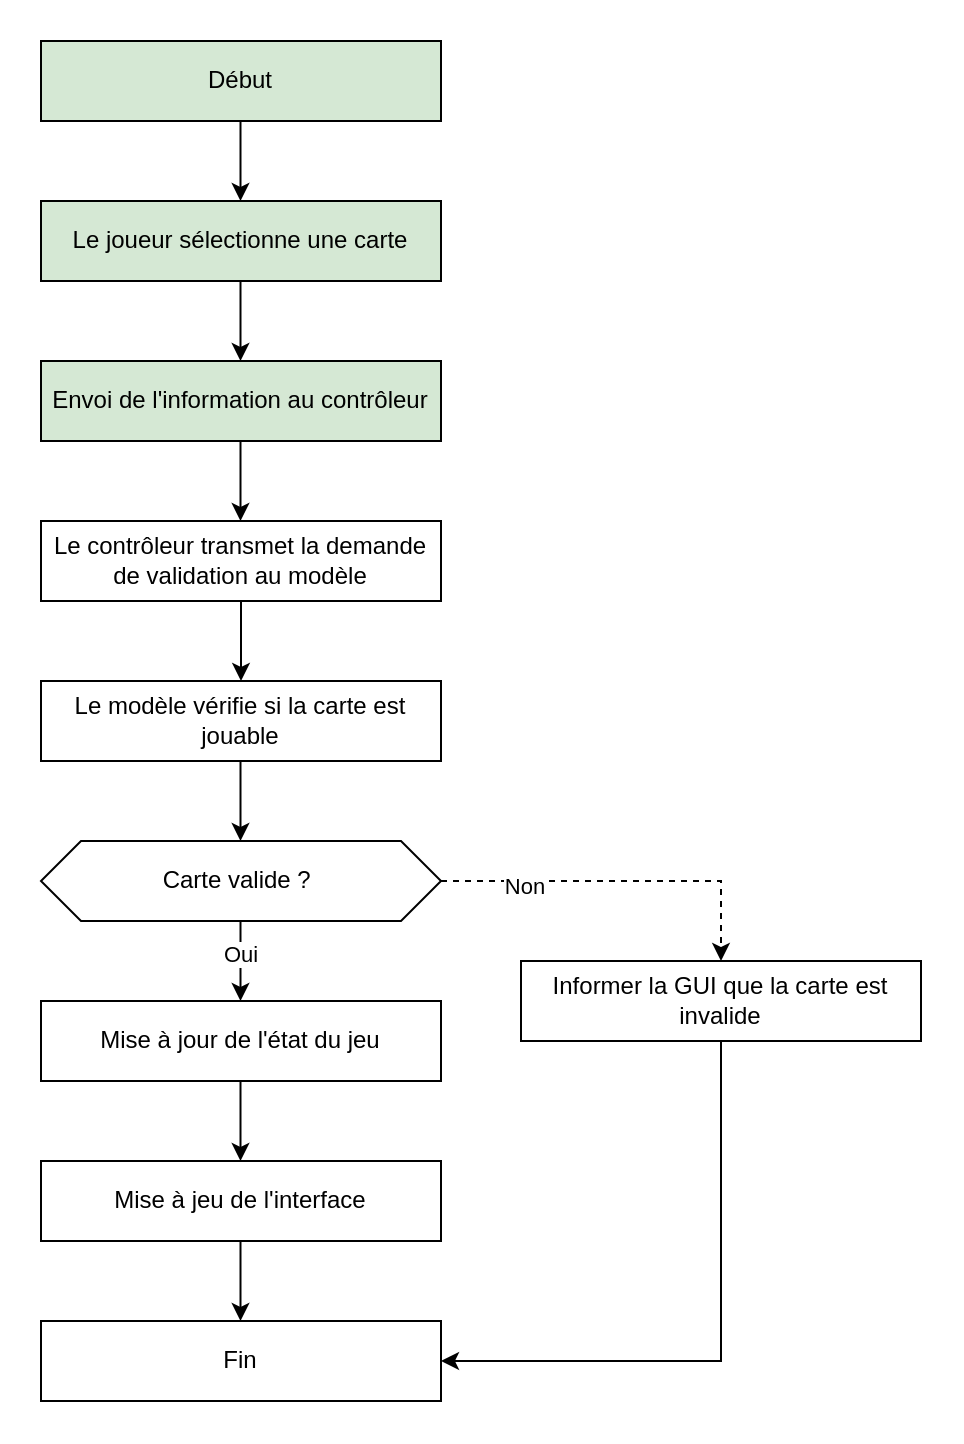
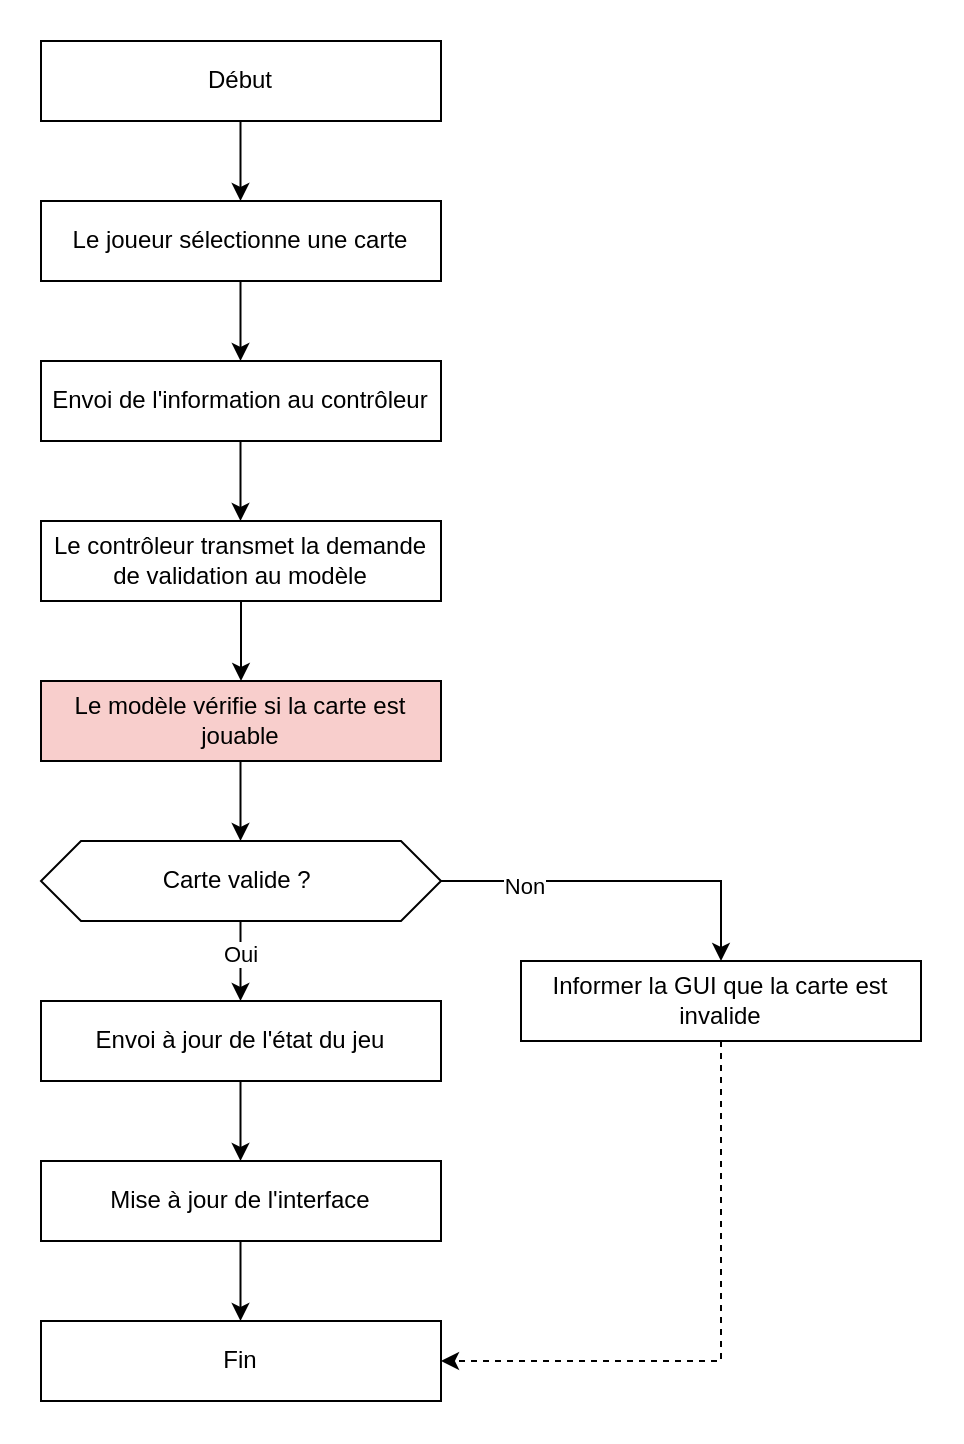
node "Début": fillcolor #d5e8d4 -> #ffffff
node "Le joueur sélectionne une carte": fillcolor #d5e8d4 -> #ffffff
node "Envoi de l'information au contrôleur": fillcolor #d5e8d4 -> #ffffff
node "Le modèle vérifie si la carte est jouable": fillcolor #ffffff -> #f8cecc
edge "Carte valide ?" -> "Informer la GUI que la carte est invalide": style dashed -> solid
node "Mise à jour de l'état du jeu": label "Mise à jour de l'état du jeu" -> "Envoi à jour de l'état du jeu"
node "Mise à jeu de l'interface": label "Mise à jeu de l'interface" -> "Mise à jour de l'interface"
edge "Informer la GUI que la carte est invalide" -> "Fin": style solid -> dashed
